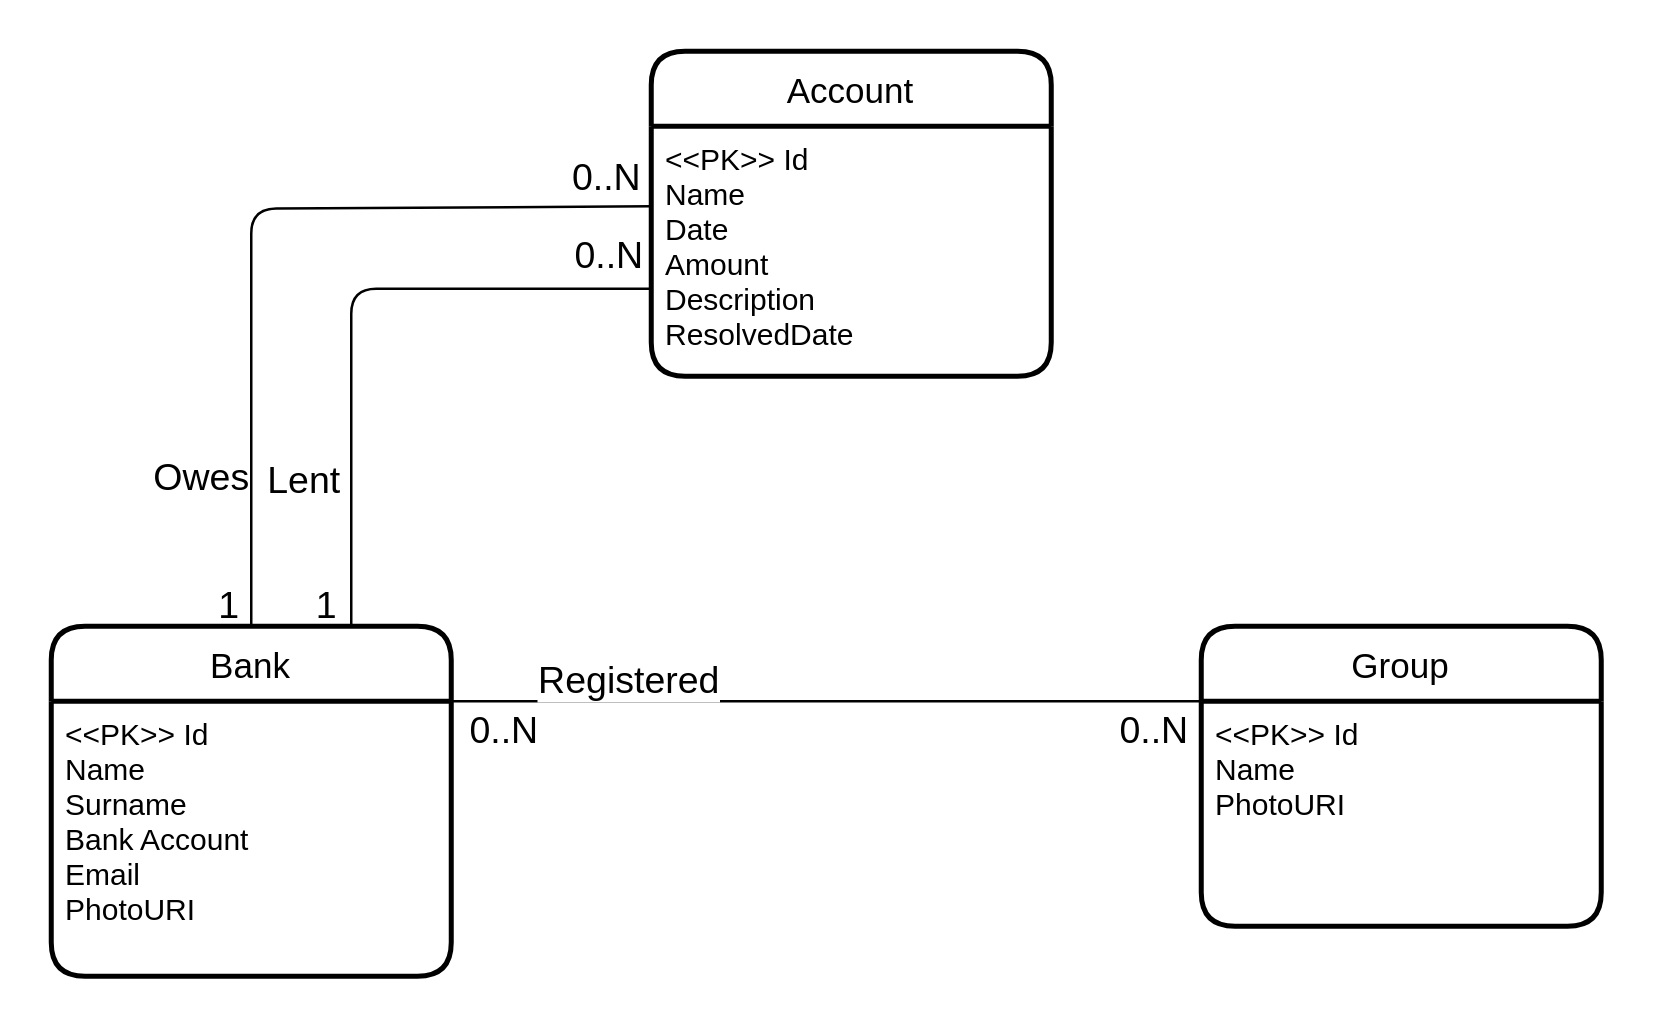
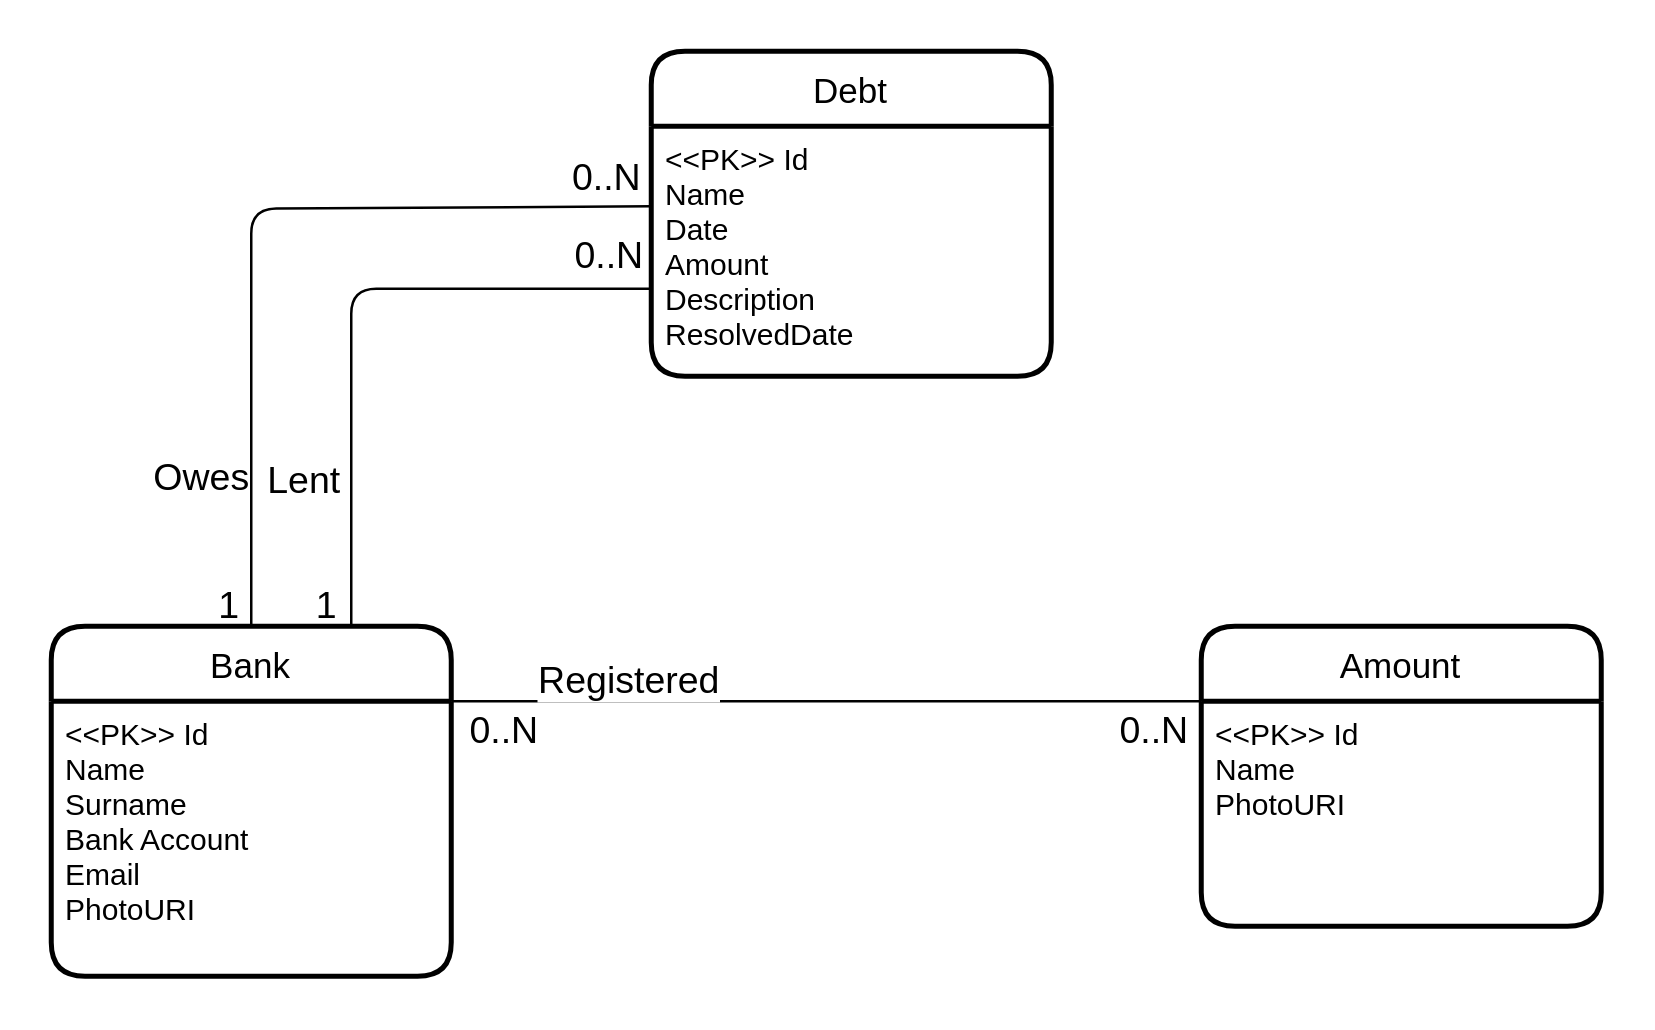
node "Account": label "Account" -> "Debt"
node "Group": label "Group" -> "Amount"
